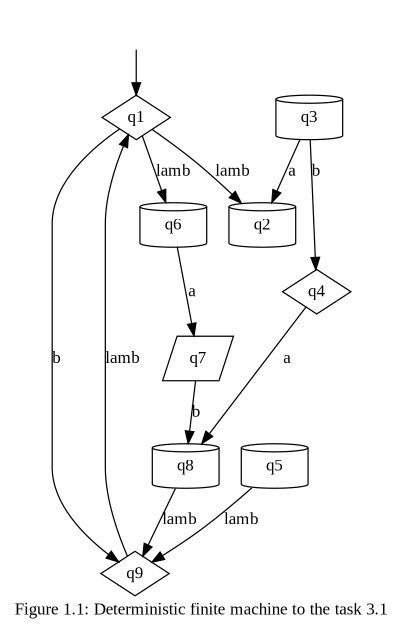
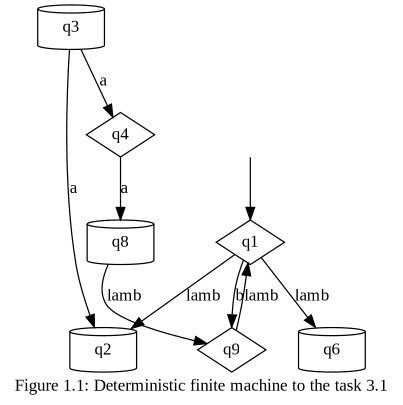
edge "q3" -> "q4": label "b" -> "a"
node "q7": removed
node "q5": removed
